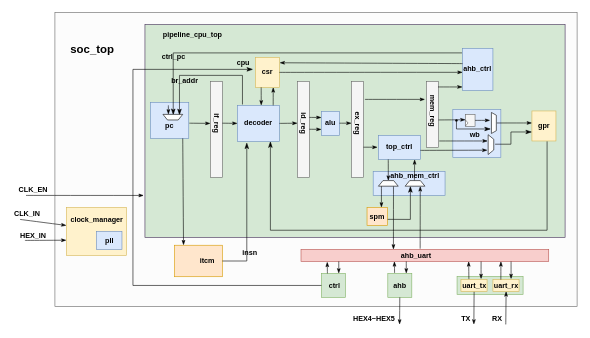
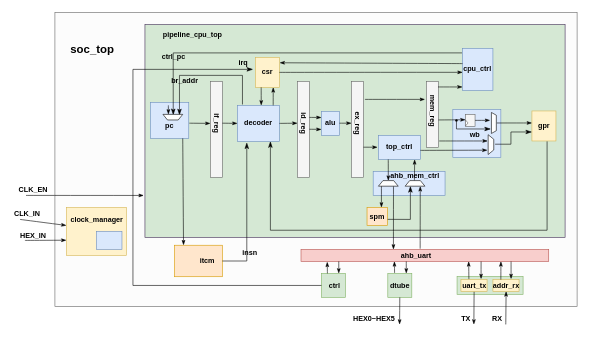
node "cpu": label "cpu" -> "irq"
node "ahb_ctrl": label "ahb_ctrl" -> "cpu_ctrl"
node "pll": removed
node "ahb": label "ahb" -> "dtube"
node "uart_rx": label "uart_rx" -> "addr_rx"
node "HEX4~HEX5": label "HEX4~HEX5" -> "HEX0~HEX5"
